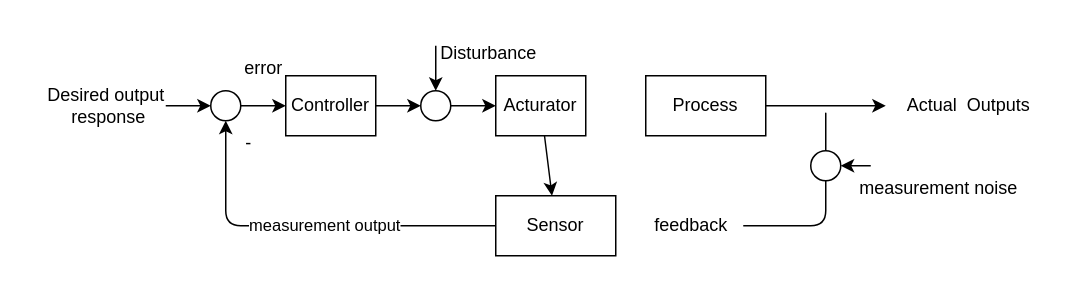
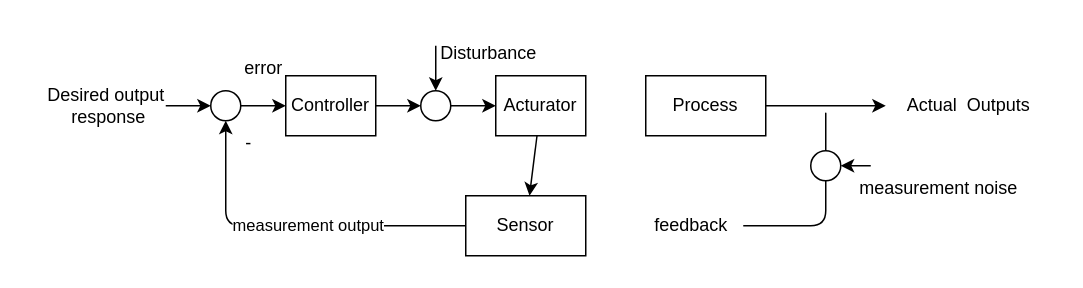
node "Sensor": moved (556, 226) -> (526, 226)
